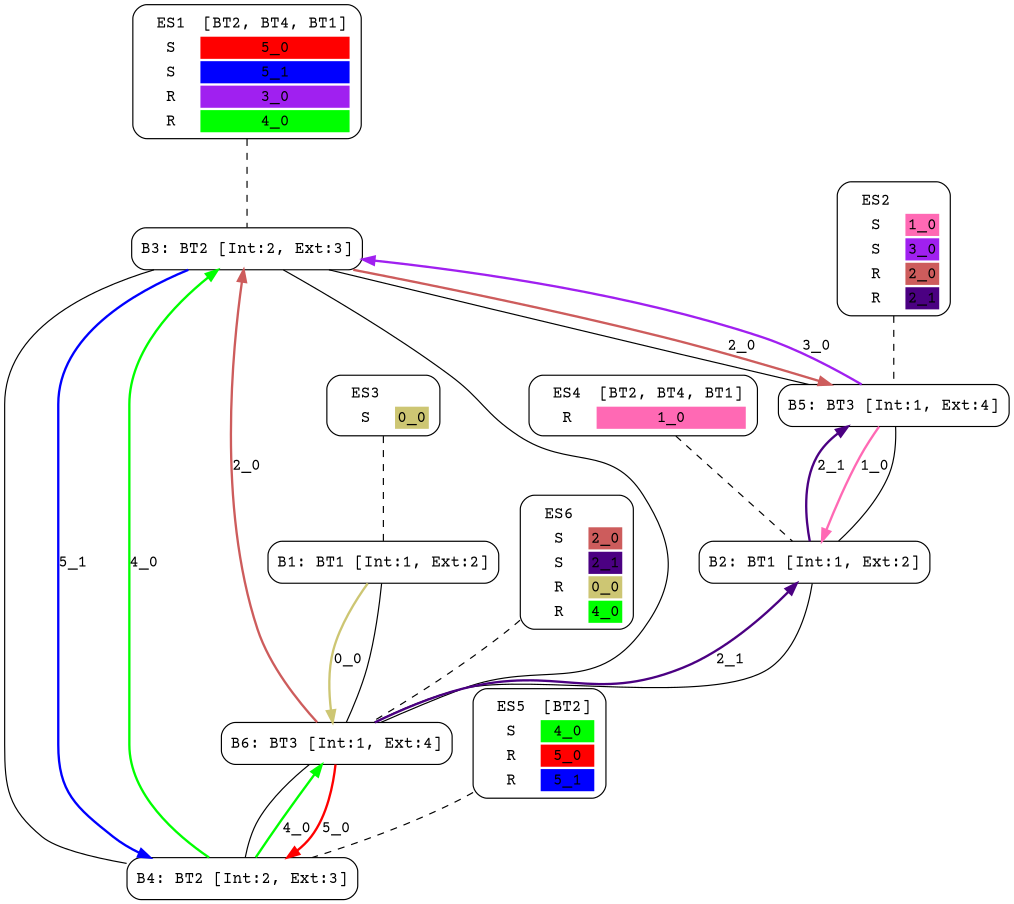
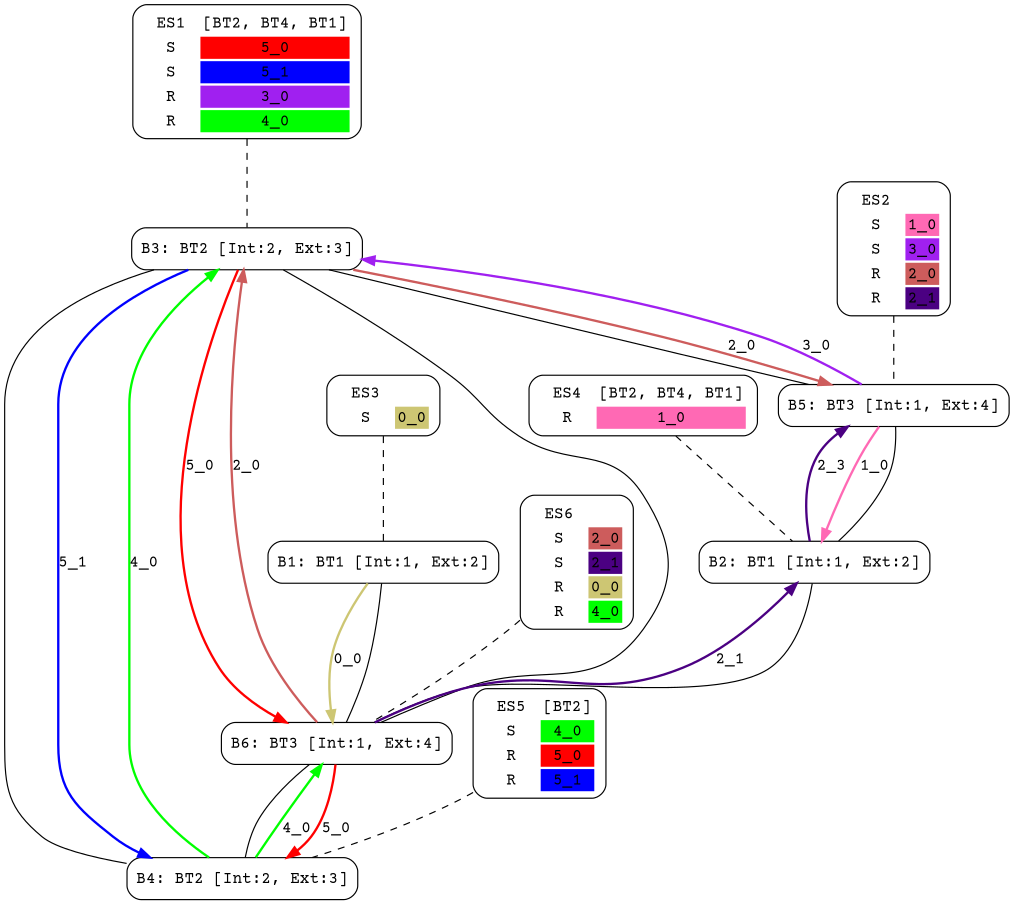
edge "B2: BT1 [Int:1, Ext:2]" -> "B5: BT3 [Int:1, Ext:4]": label "2_1" -> "2_3"
edge "B3: BT2 [Int:2, Ext:3]" -> "B6: BT3 [Int:1, Ext:4]": added, label "5_0"
